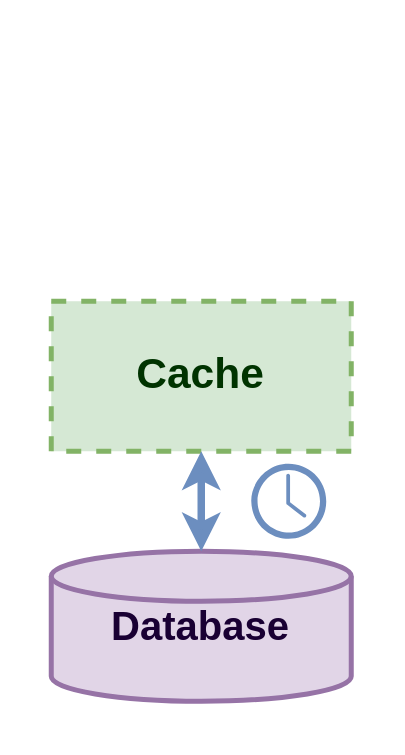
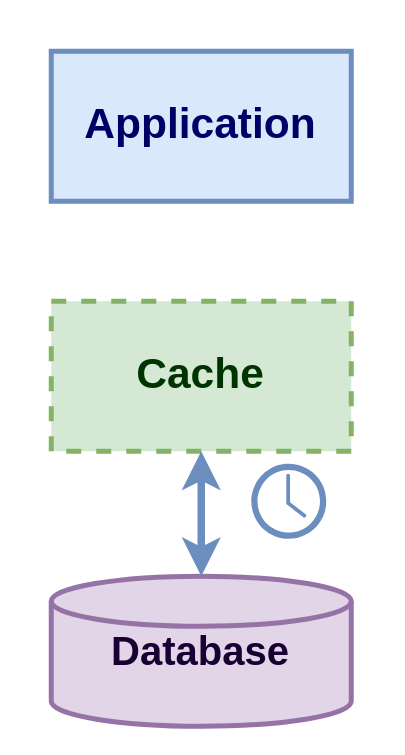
node "Application": added
node "Database": moved (201, 626) -> (201, 651)
